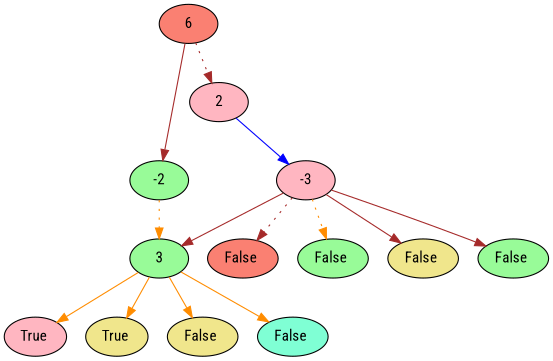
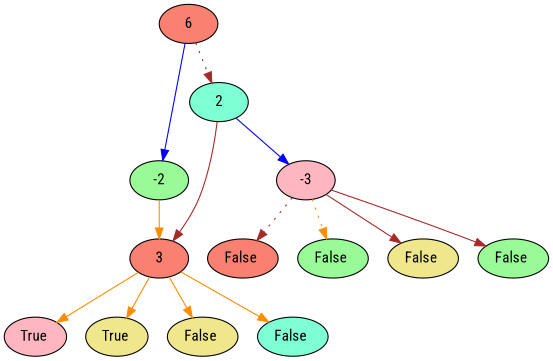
edge "6" -> "-2": color brown -> blue
node "2": fillcolor lightpink -> aquamarine
edge "-2" -> "3": style dotted -> solid
edge "-3" -> "3": now "2" -> "3"
node "3": fillcolor palegreen -> salmon
